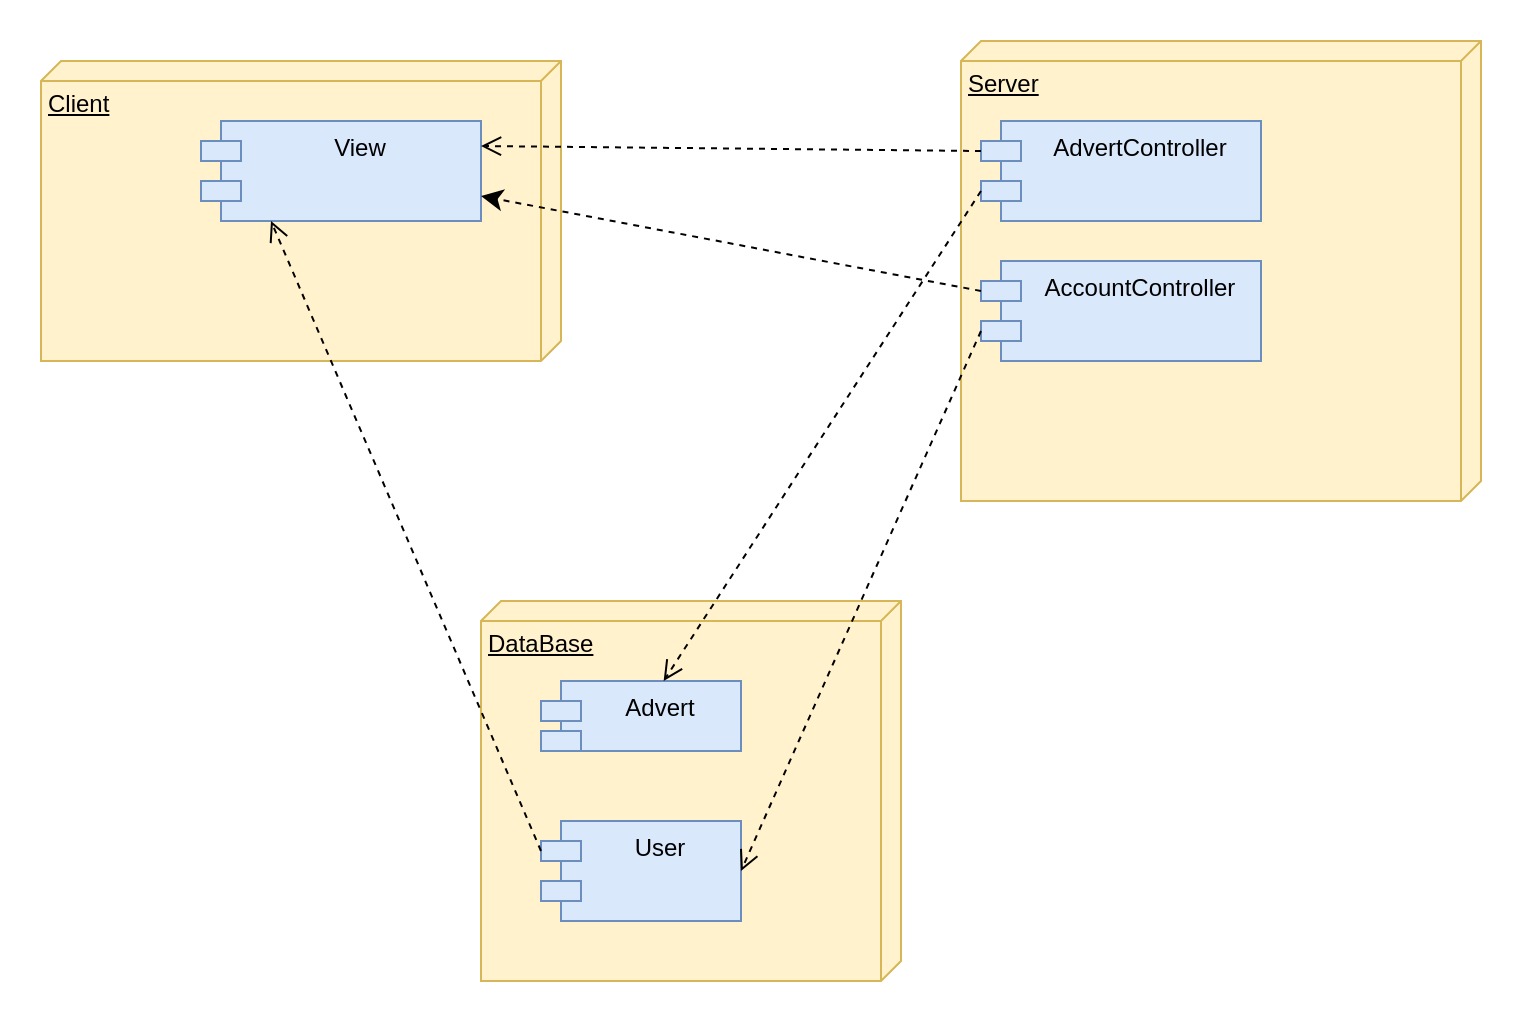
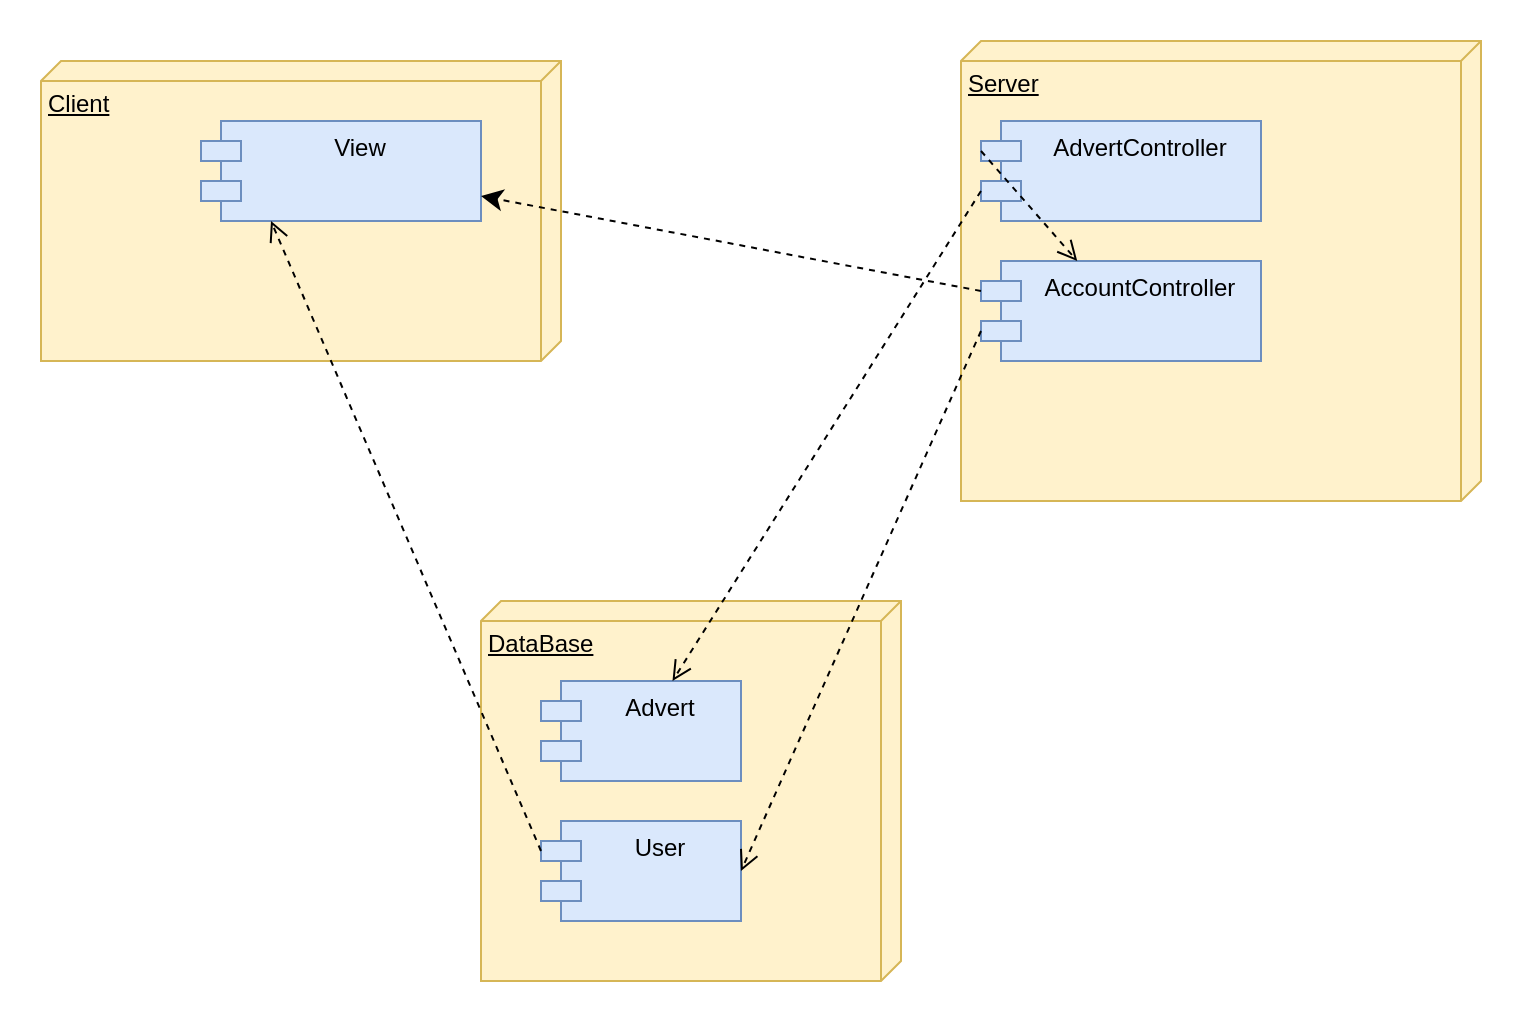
edge "AdvertController" -> "View": now "AdvertController" -> "AccountController"
node "Advert": size 200x70 -> 200x100
